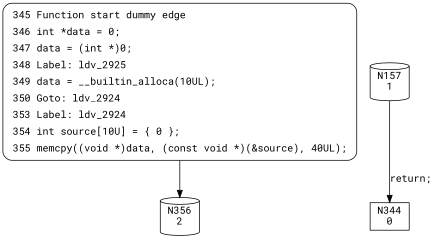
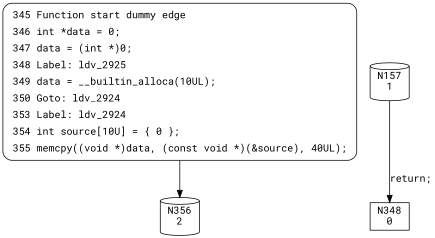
node "N344 0": label "N344 0" -> "N348 0"
